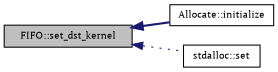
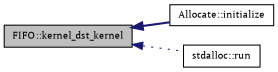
node "FIFO::set_dst_kernel": label "FIFO::set_dst_kernel" -> "FIFO::kernel_dst_kernel"
node "stdalloc::set": label "stdalloc::set" -> "stdalloc::run"
